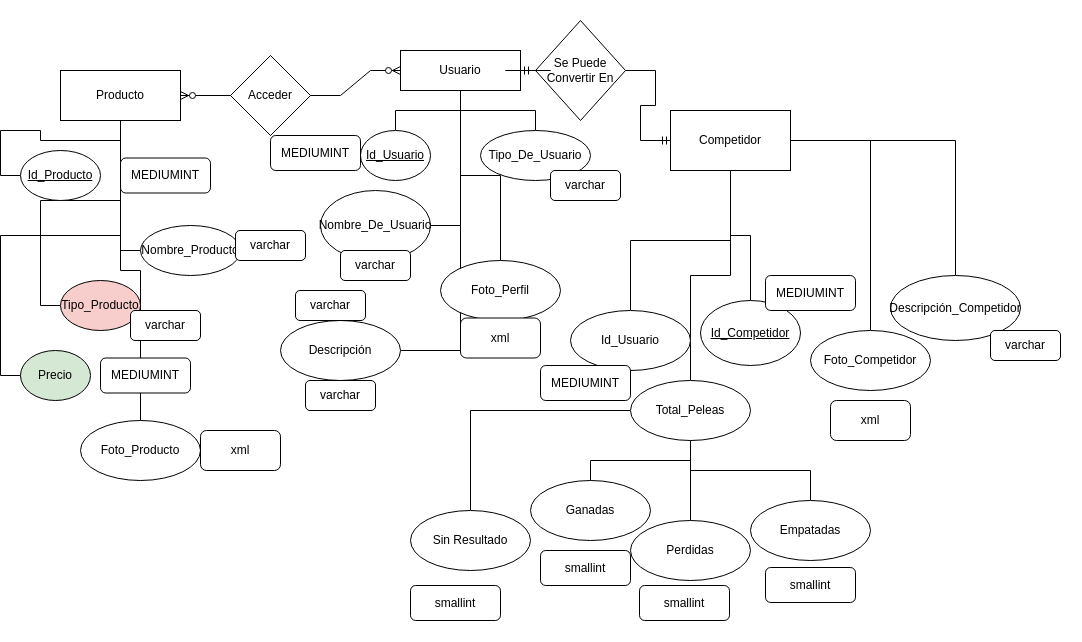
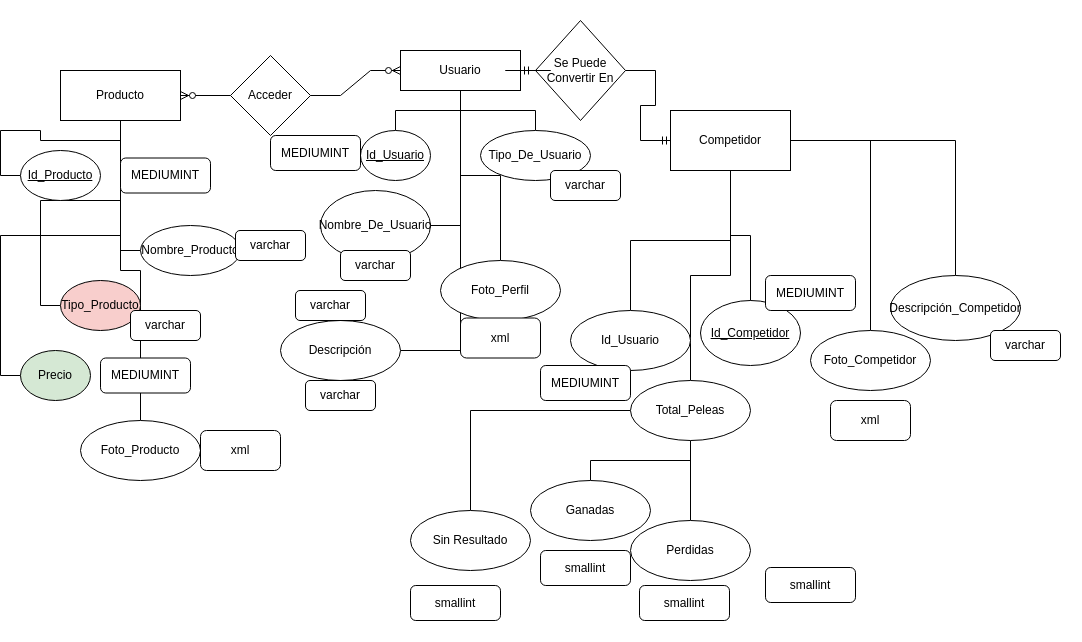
edge "Total_Peleas" -- "Empatadas": removed
node "Empatadas": removed
